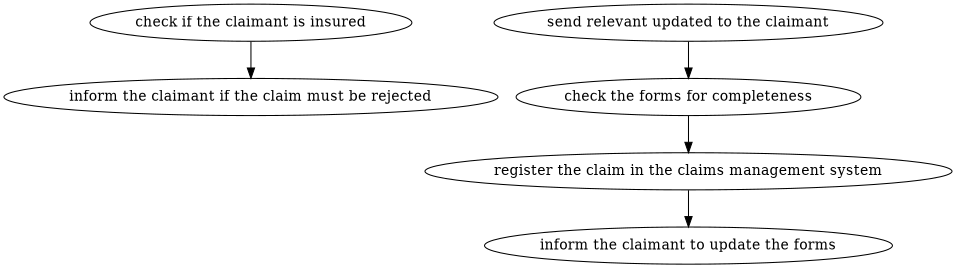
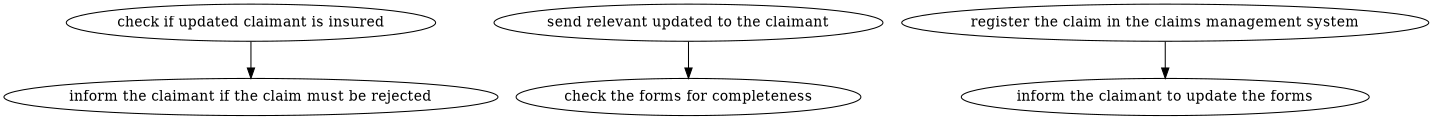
node "check if the claimant is insured": label "check if the claimant is insured" -> "check if updated claimant is insured"
edge "check the forms for completeness" -> "register the claim in the claims management system": removed
